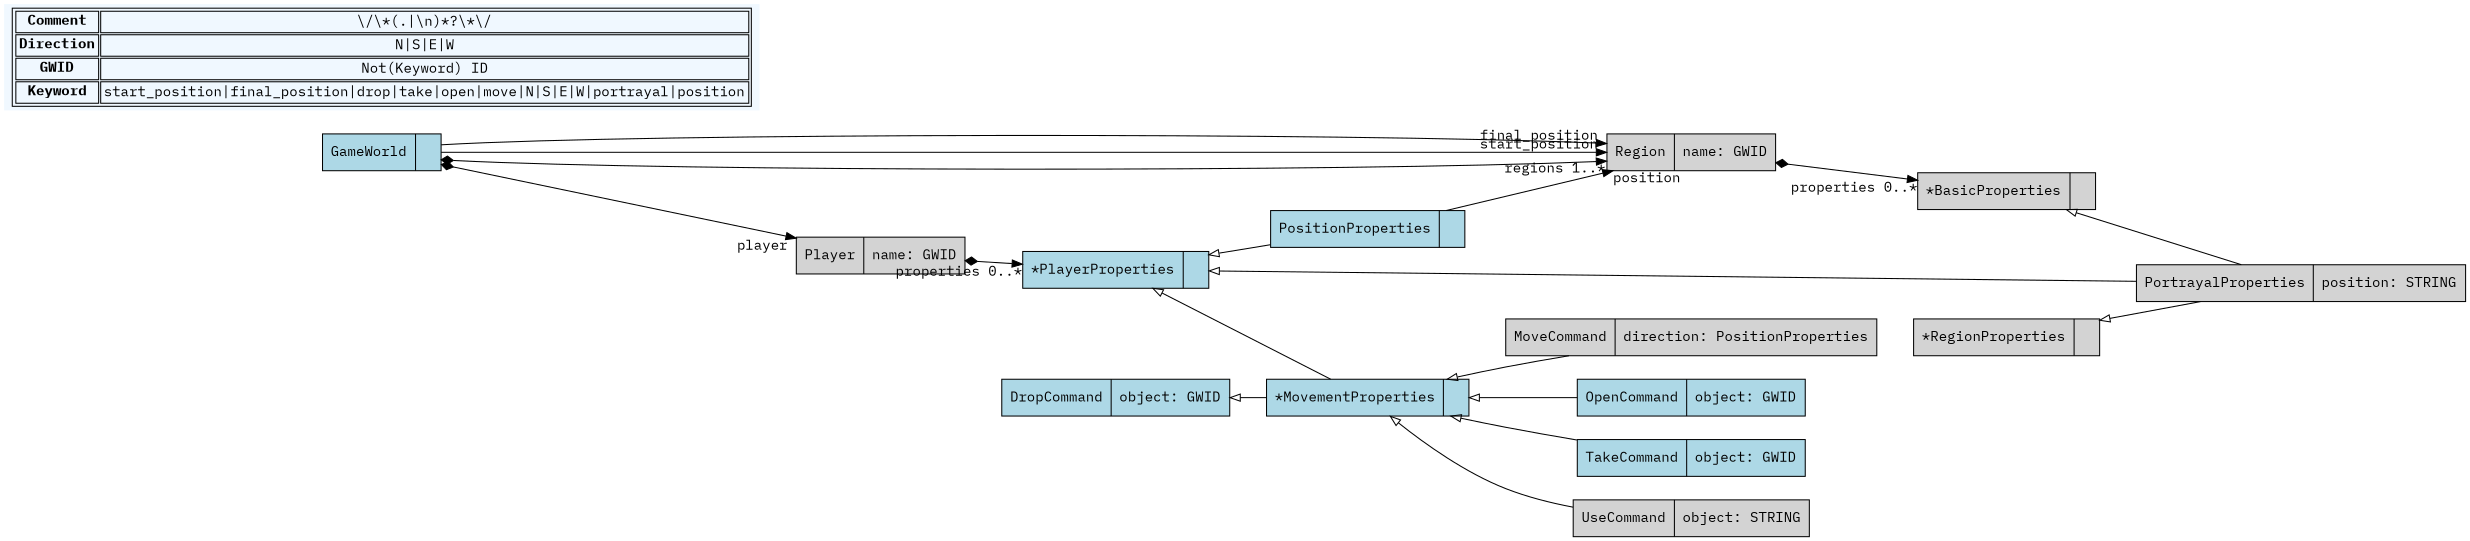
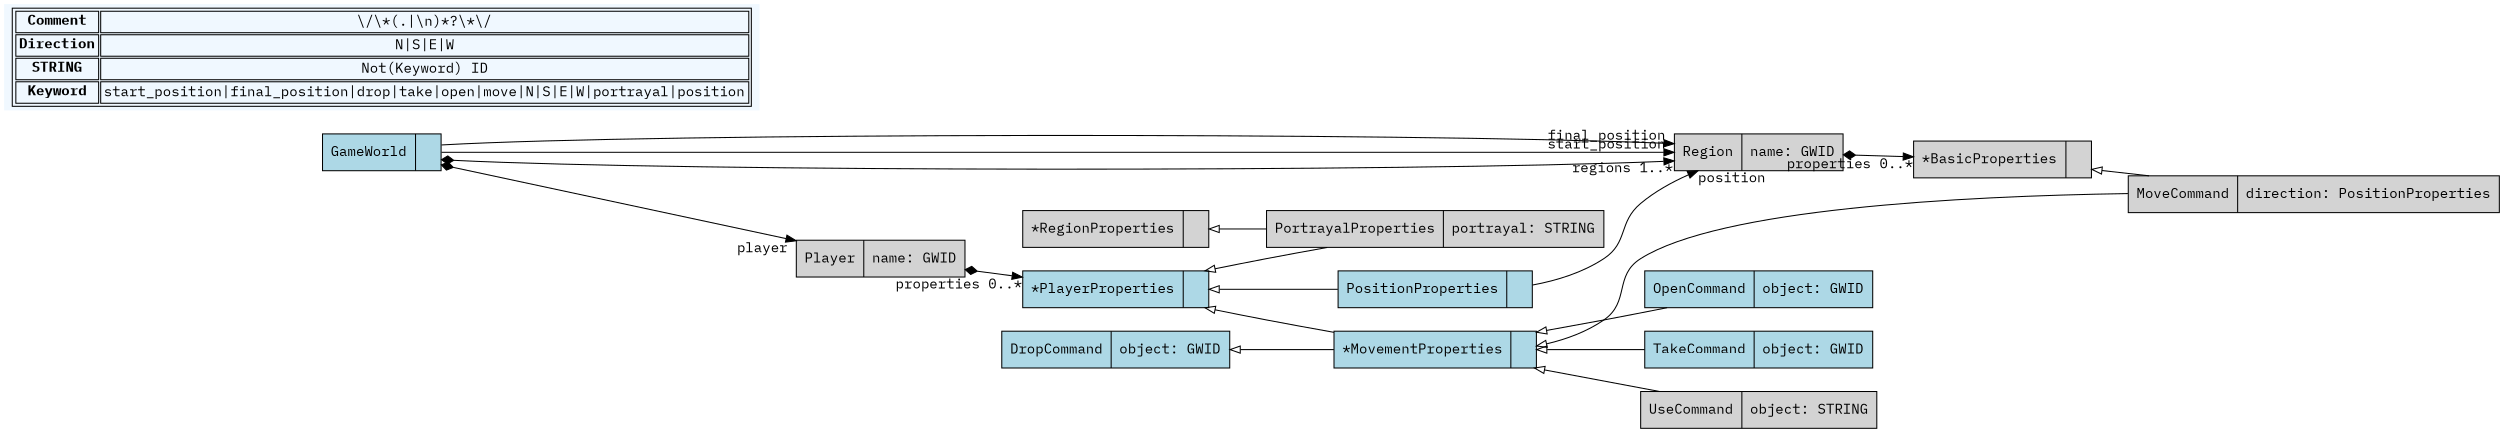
node "Comment": text "GWID" -> "STRING"
edge "PortrayalProperties" -> "*BasicProperties": now "MoveCommand" -> "*BasicProperties"
node "PortrayalProperties": text "position: STRING" -> "portrayal: STRING"
